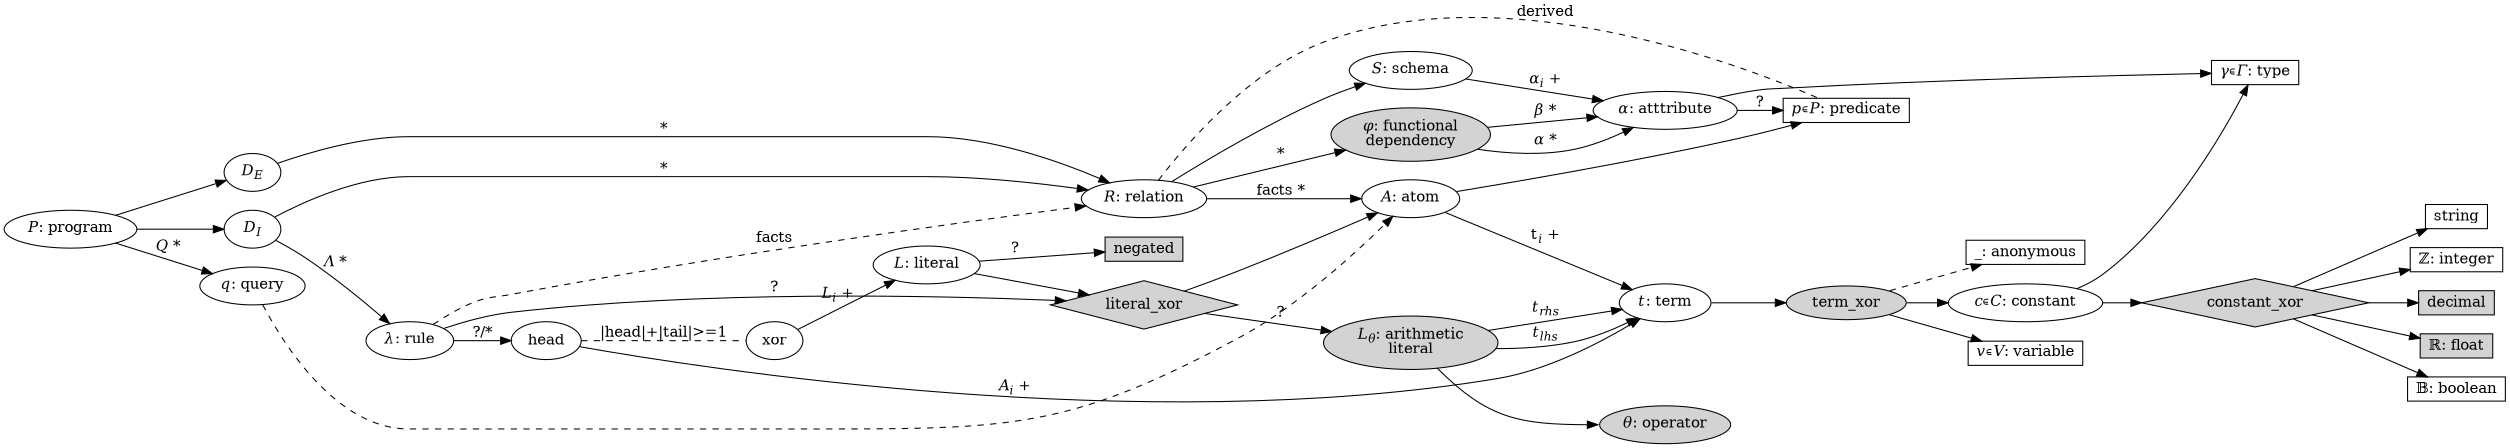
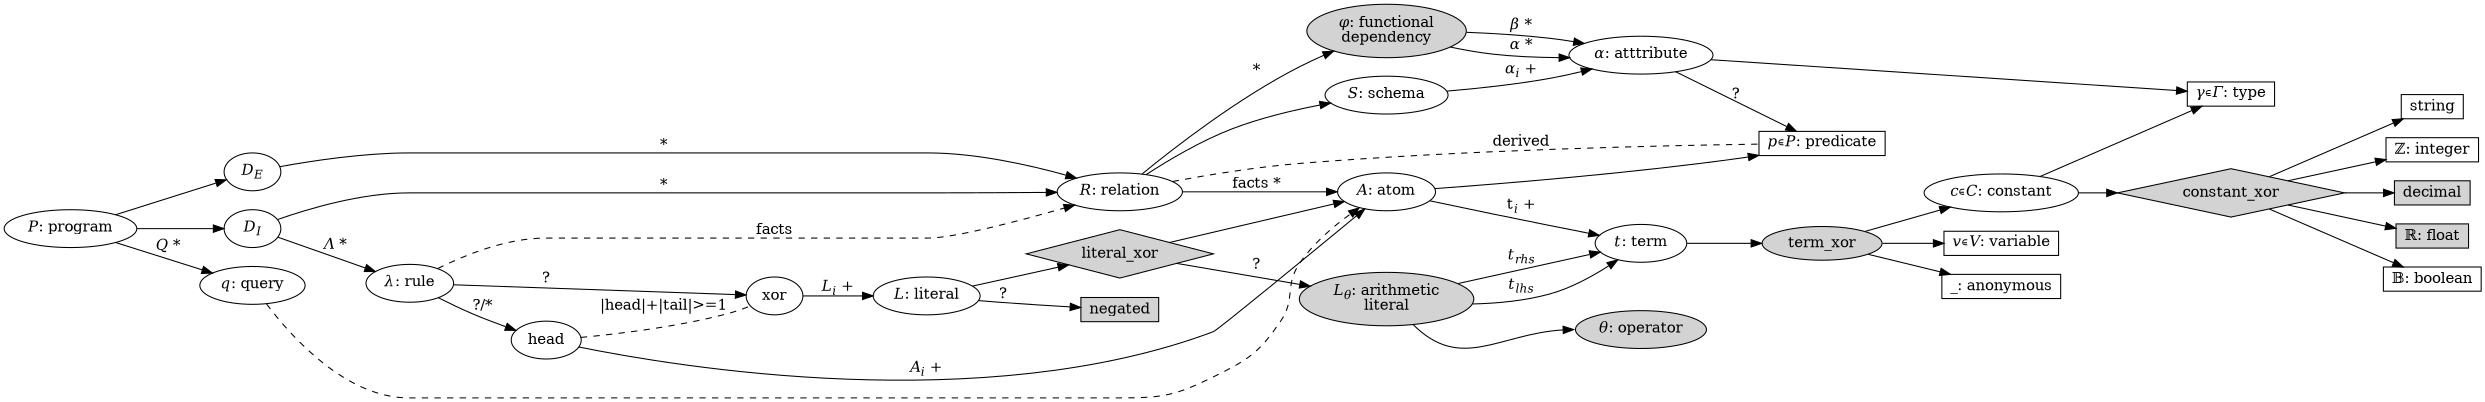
edge "term_xor" -> "_: anonymous": style dashed -> solid
edge "λ" -> "literal_xor": now "λ" -> "xor"
edge "head" -> "t": now "head" -> "A"
